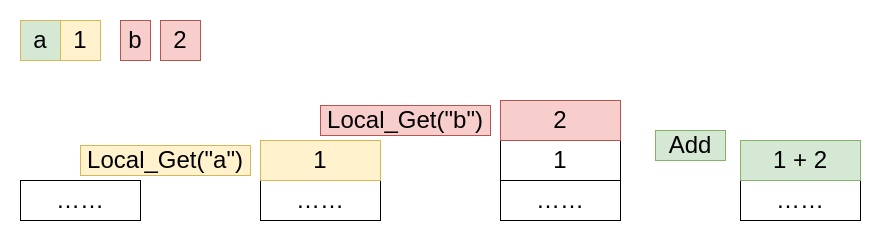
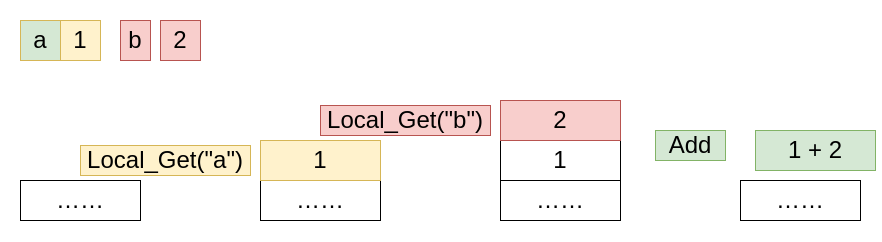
node "1 + 2": moved (801, 161) -> (816, 151)
